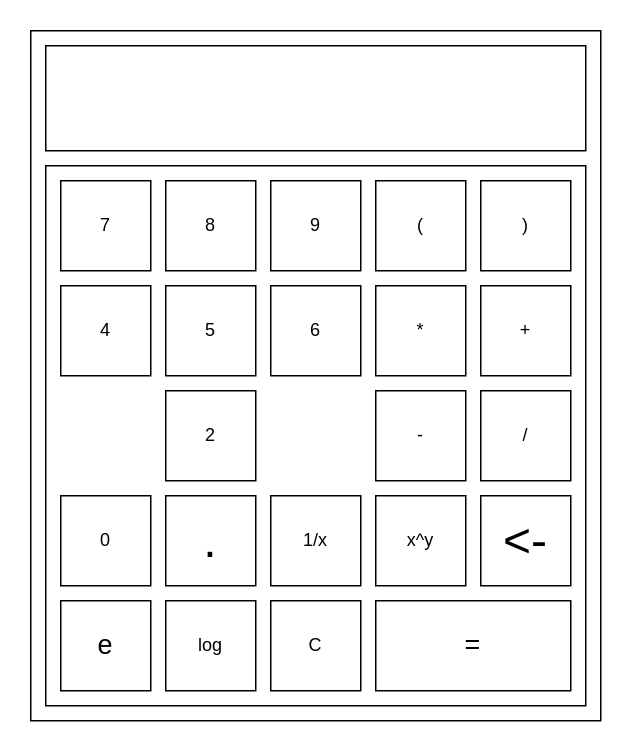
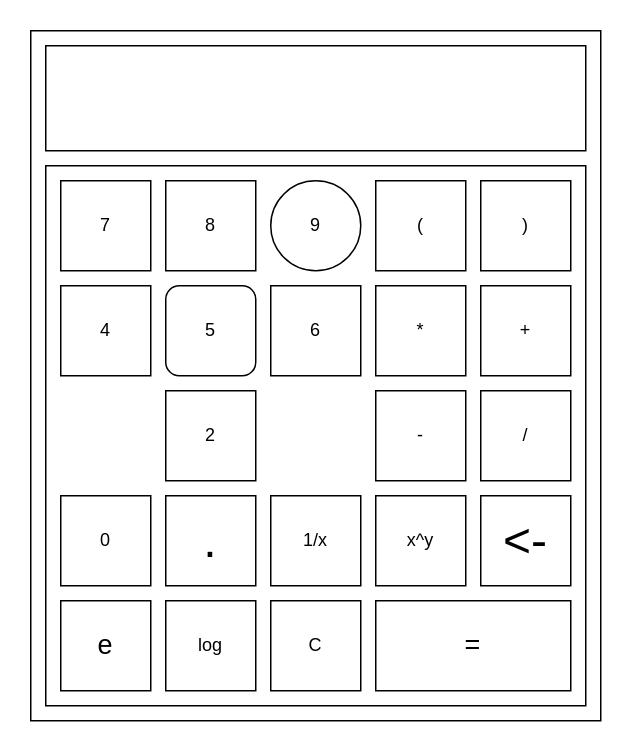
node "9": shape rectangle -> ellipse
node "5": shape rectangle -> rounded rectangle
